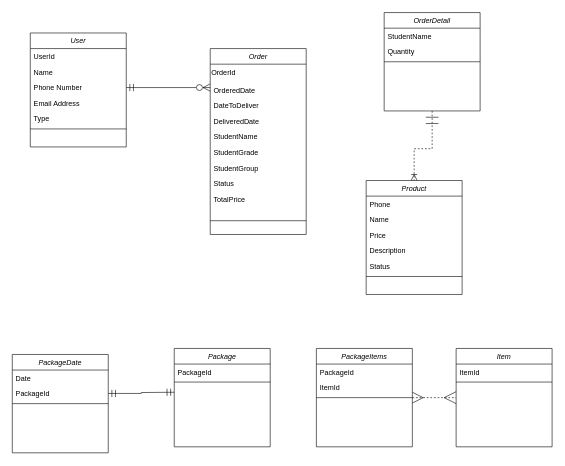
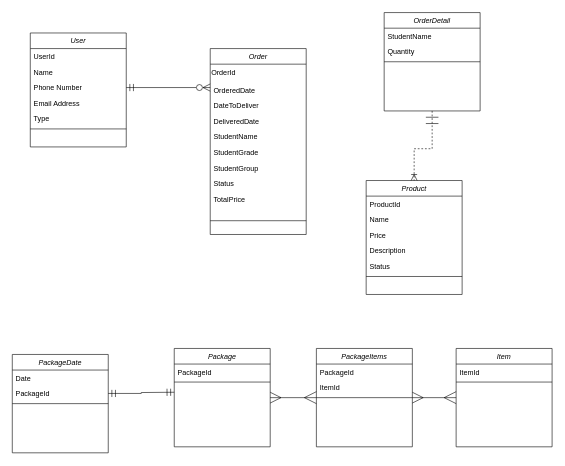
node "Phone": label "Phone" -> "ProductId"
edge "Package" -- "PackageItems": added
edge "PackageItems" -- "Item": style dashed -> solid
